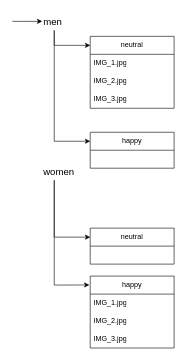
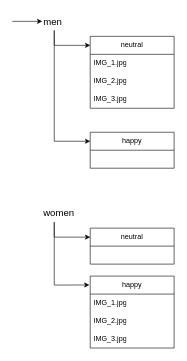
node "women": moved (54, 171) -> (54, 213)
